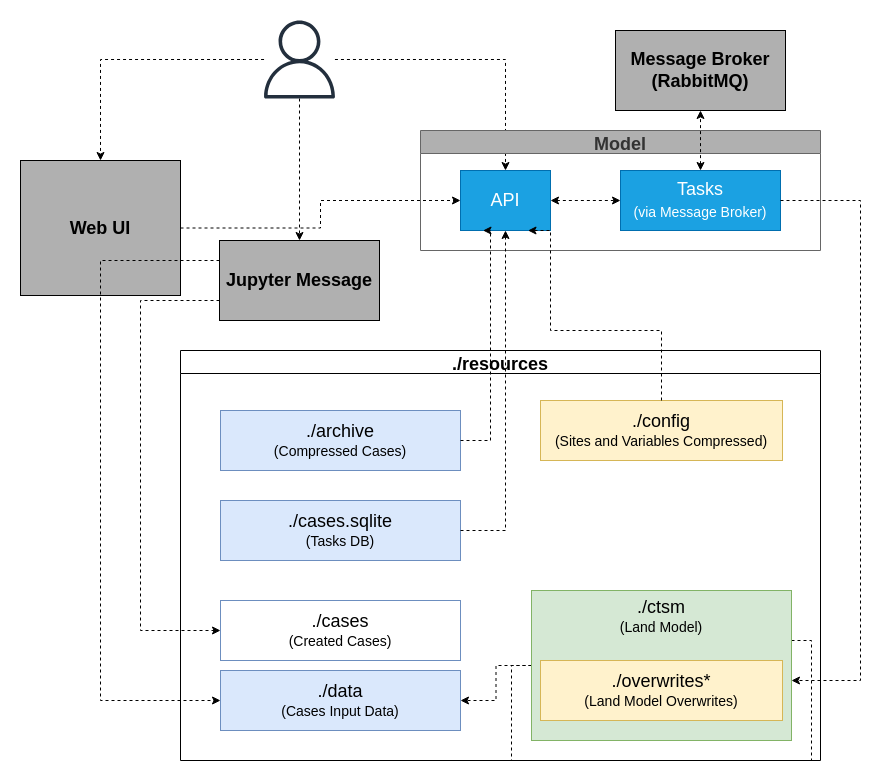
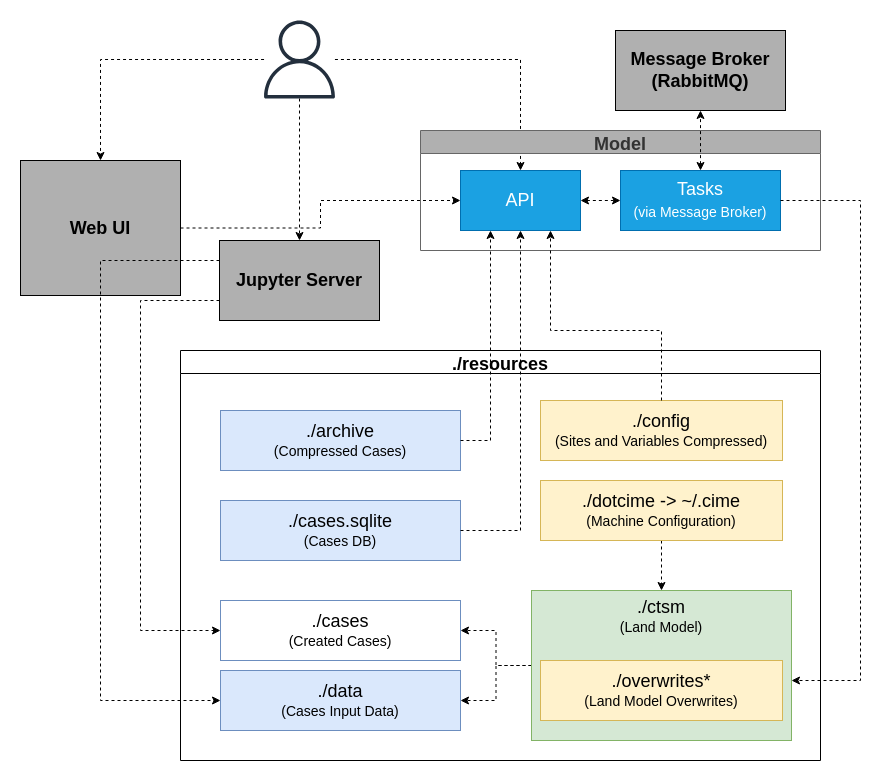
node "API": size 90x60 -> 120x60
node "Jupyter Message": label "Jupyter Message" -> "Jupyter Server"
node "./dotcime -> ~/.cime (Machine Configuration)": added
node "./cases.sqlite (Tasks DB)": label "./cases.sqlite (Tasks DB)" -> "./cases.sqlite (Cases DB)"
edge "./dotcime -> ~/.cime (Machine Configuration)" -> "./ctsm (Land Model)": added
edge "./ctsm (Land Model)" -> "./overwrites* (Land Model Overwrites)": now "./ctsm (Land Model)" -> "./cases (Created Cases)"
